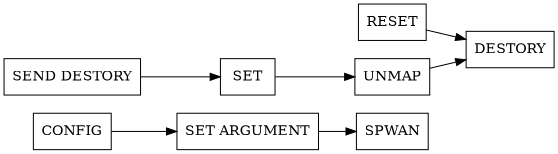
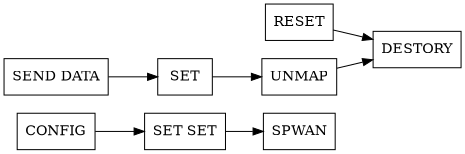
node "SEND DESTORY": label "SEND DESTORY" -> "SEND DATA"
node "SET ARGUMENT": label "SET ARGUMENT" -> "SET SET"
